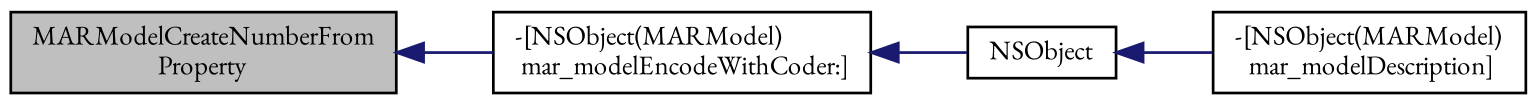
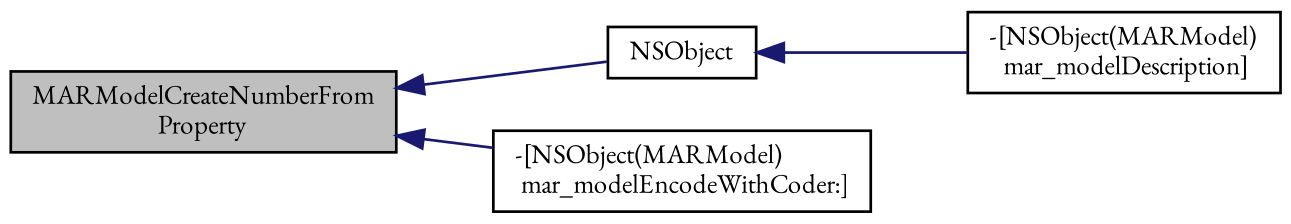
edge "NSObject" -> "-[NSObject(MARModel) mar_modelEncodeWithCoder:]": now "NSObject" -> "MARModelCreateNumberFrom Property"
